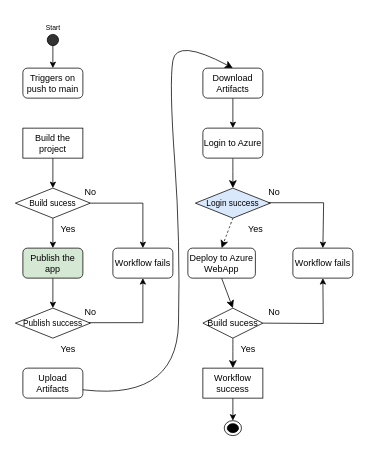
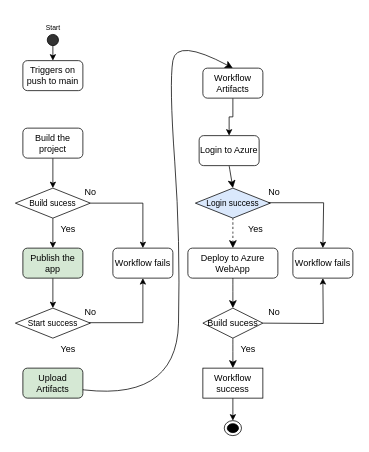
node "Triggers on push to main": moved (53, 83) -> (53, 75)
node "Download Artifacts": label "Download Artifacts" -> "Workflow Artifacts"
node "Build the project": shape rectangle -> rounded rectangle
node "Login to Azure": moved (233, 143) -> (229, 150)
node "Deploy to Azure WebApp": size 68x30 -> 90x30
node "Publish success": label "Publish success" -> "Start success"
node "Upload Artifacts": fillcolor #ffffff -> #d5e8d4
